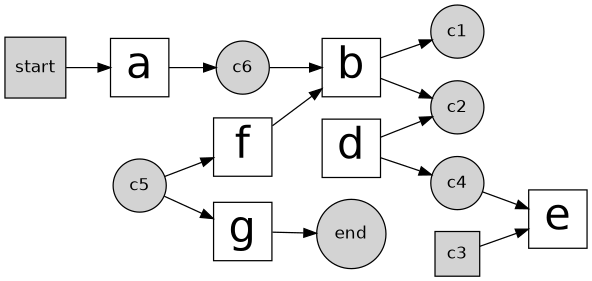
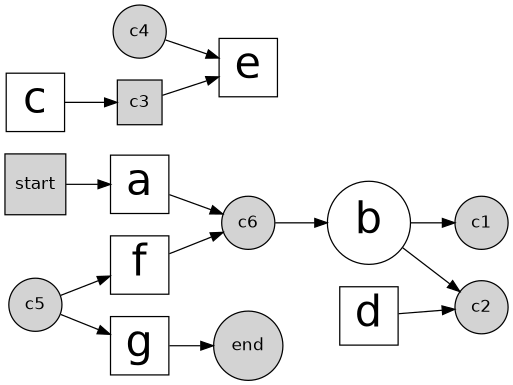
node "b": shape square -> circle
node "c": added
edge "f" -> "b": now "f" -> "c6"
edge "d" -> "c4": removed
